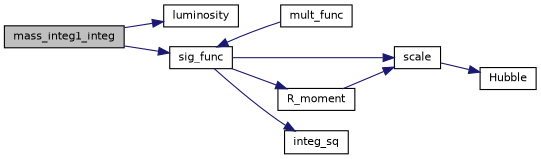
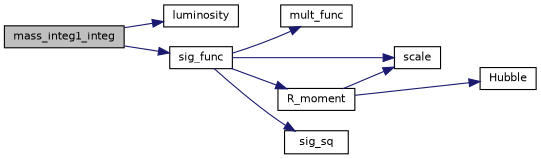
edge "mult_func" -> "sig_func": reversed
edge "scale" -> "Hubble": now "R_moment" -> "Hubble"
node "integ_sq": label "integ_sq" -> "sig_sq"
